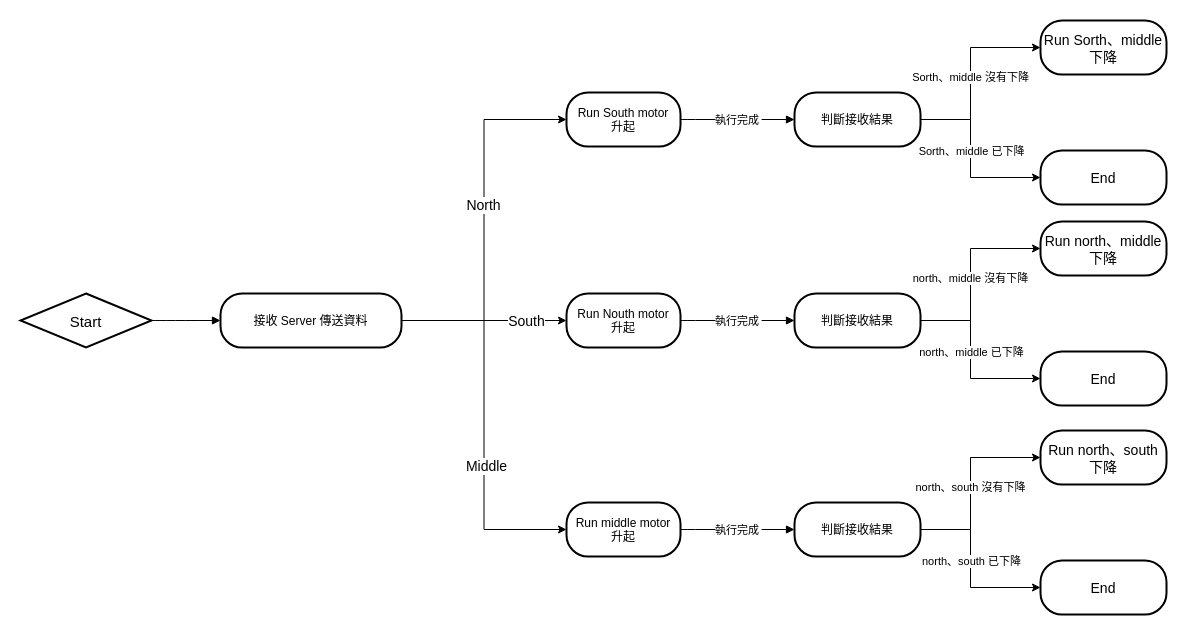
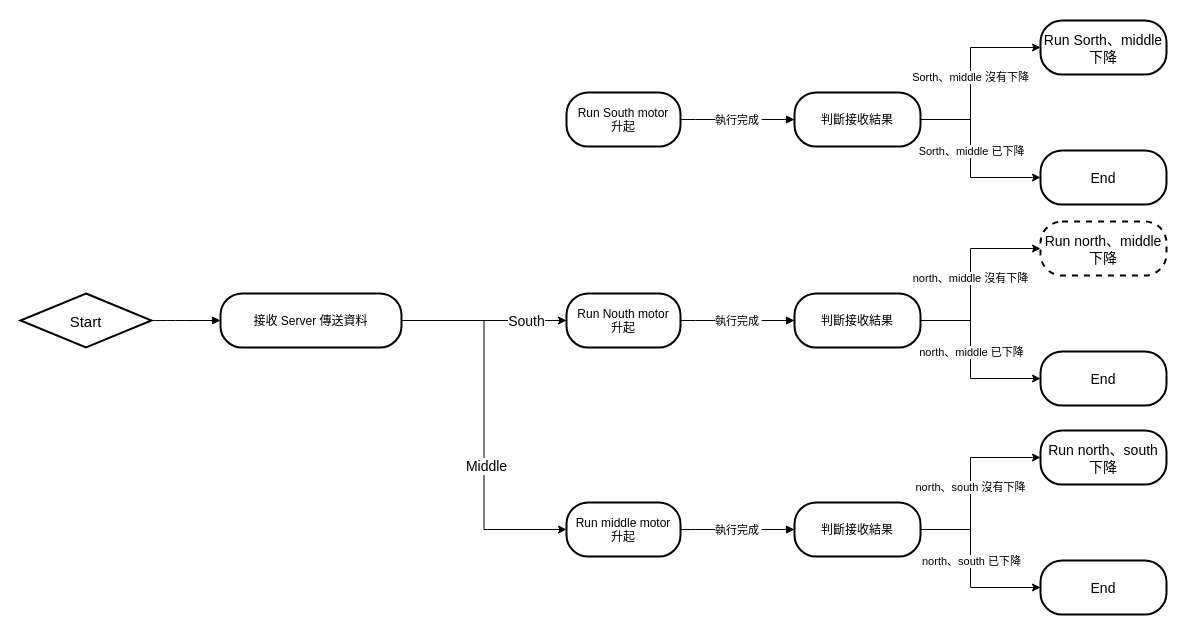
edge "接收 Server 傳送資料" -> "Run South motor 升起": removed, label "North"
node "Run north、middle 下降": style solid -> dashed
